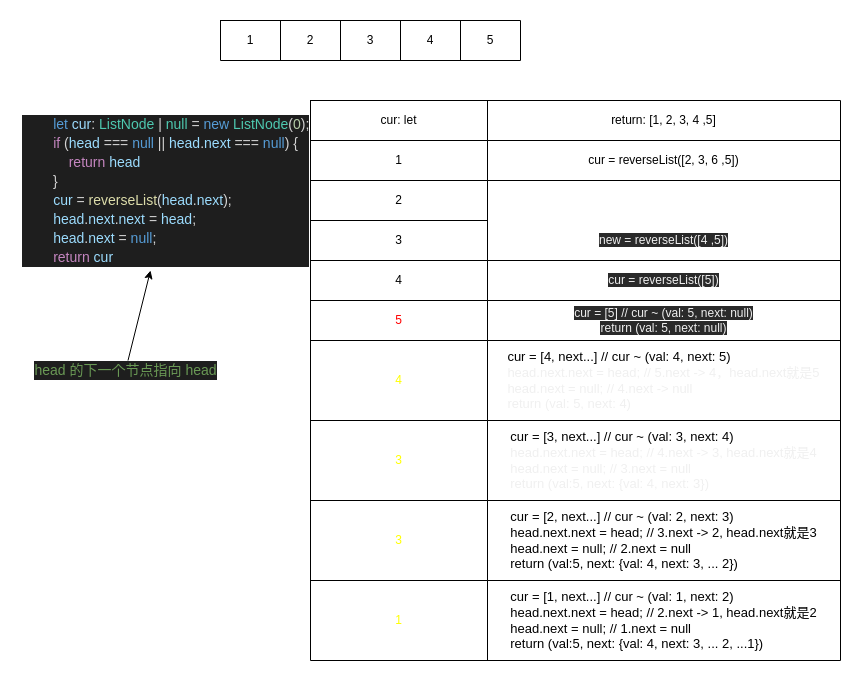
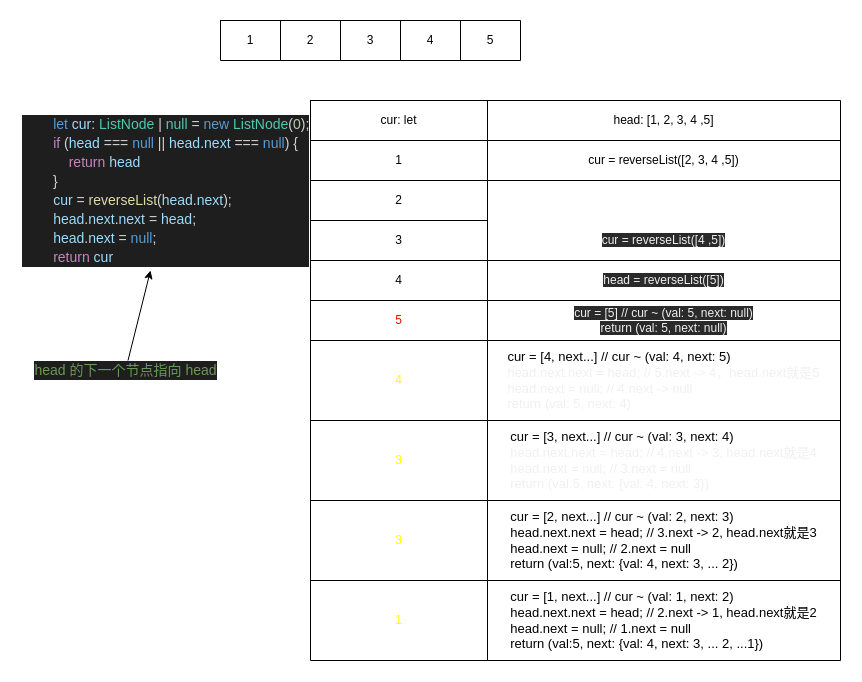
node "return: [1, 2, 3, 4 ,5]": label "return: [1, 2, 3, 4 ,5]" -> "head: [1, 2, 3, 4 ,5]"
node "cur = reverseList([2, 3, 6 ,5])": label "cur = reverseList([2, 3, 6 ,5])" -> "cur = reverseList([2, 3, 4 ,5])"
node "new = reverseList([4 ,5])": label "new = reverseList([4 ,5])" -> "cur = reverseList([4 ,5])"
node "cur = reverseList([5])": label "cur = reverseList([5])" -> "head = reverseList([5])"
